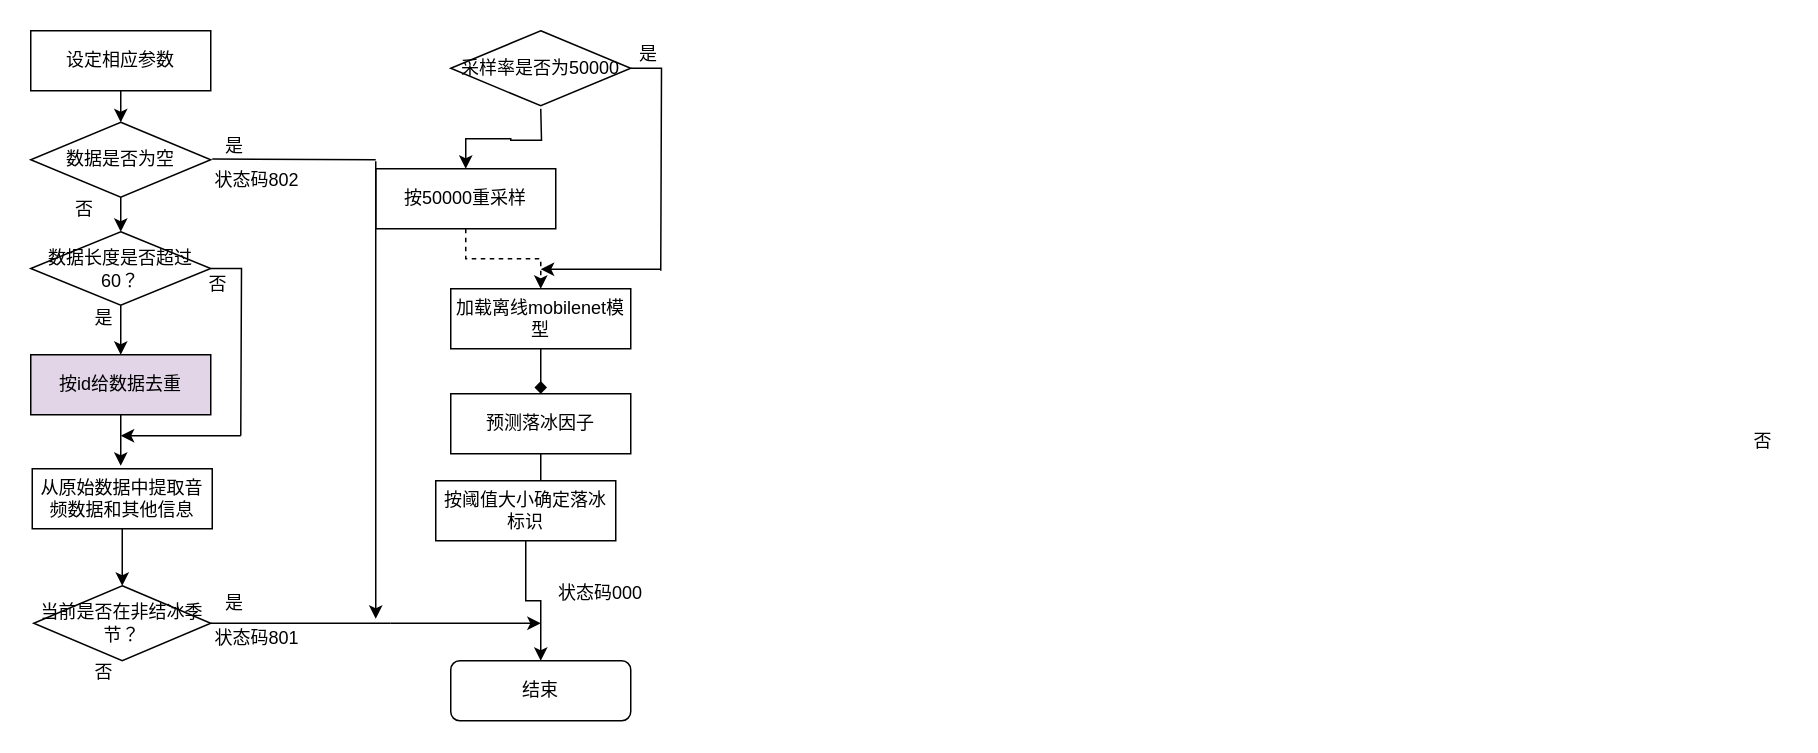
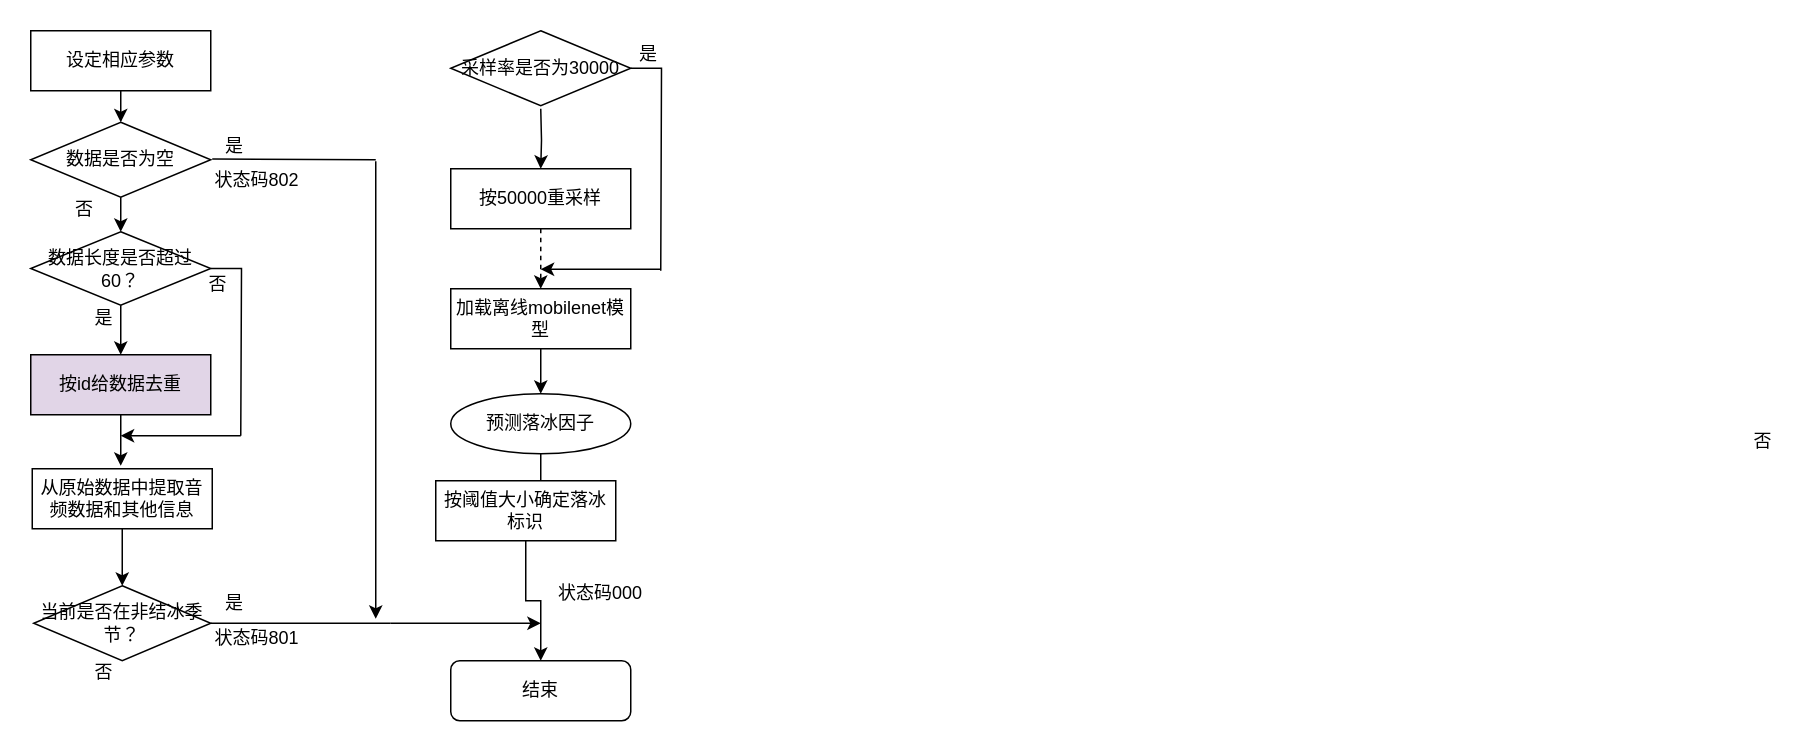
node "采样率是否为50000": label "采样率是否为50000" -> "采样率是否为30000"
node "按50000重采样": moved (466, 199) -> (541, 199)
edge "加载离线mobilenet模型" -> "预测落冰因子": arrowhead diamond -> classic
node "预测落冰因子": shape rectangle -> ellipse
